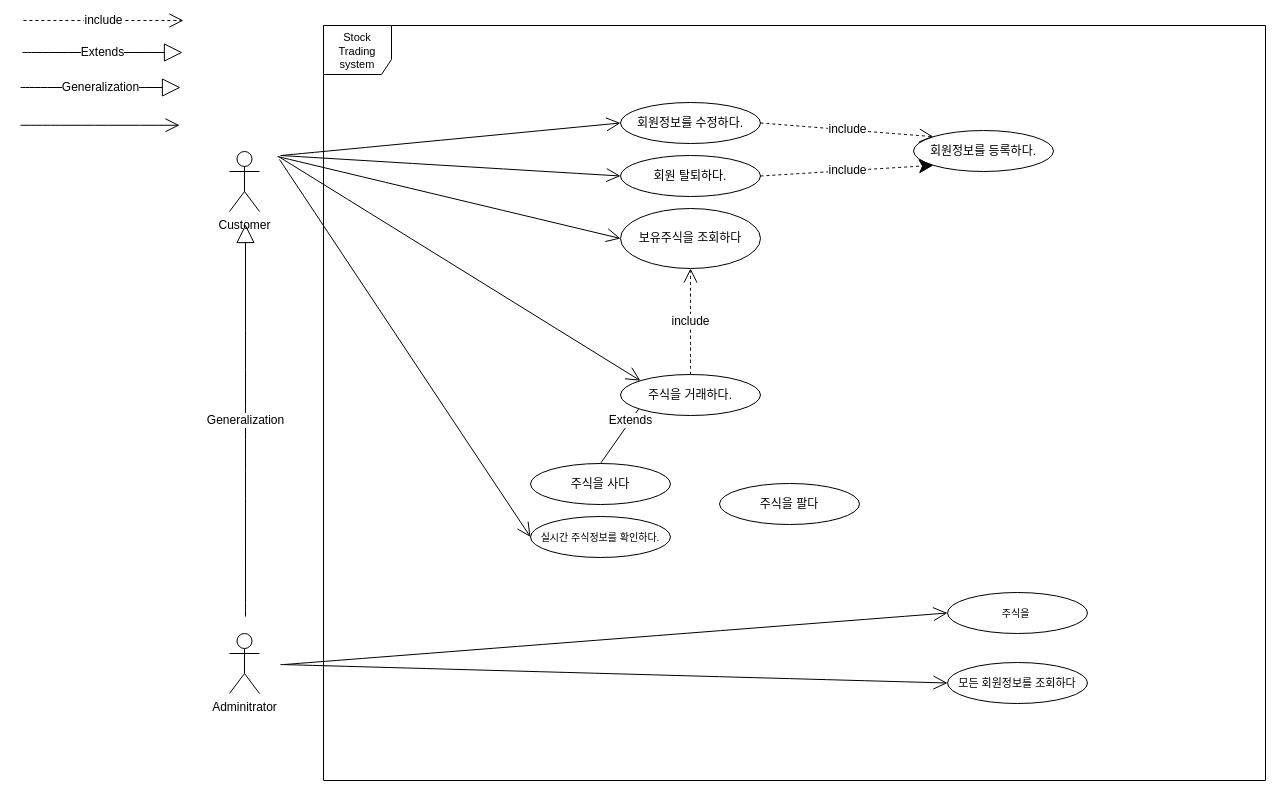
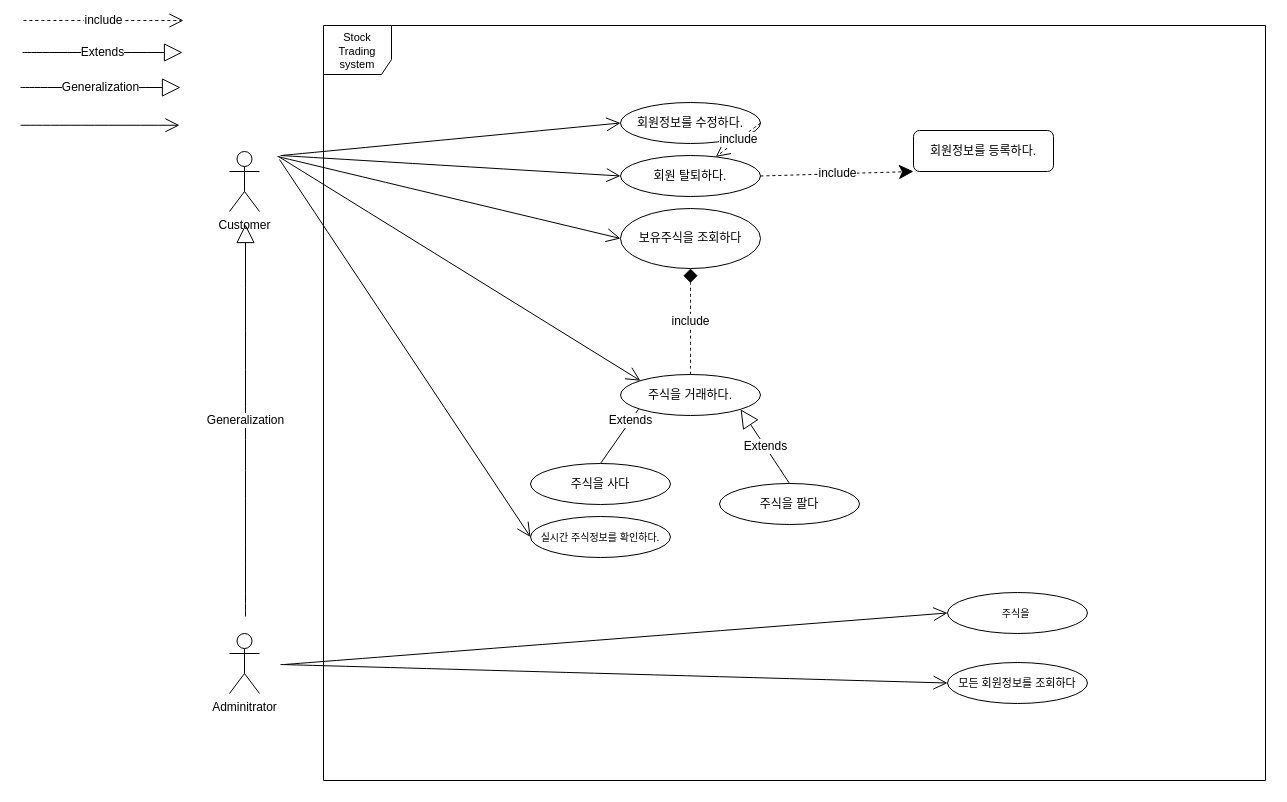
edge "회원정보를 수정하다." -> "회원정보를 등록하다.": now "회원정보를 수정하다." -> "회원 탈퇴하다."
node "회원정보를 등록하다.": shape ellipse -> rounded rectangle
edge "주식을 거래하다." -> "보유주식을 조회하다": arrowhead open -> diamond
edge "주식을 팔다" -> "주식을 거래하다.": added, label "Extends"
